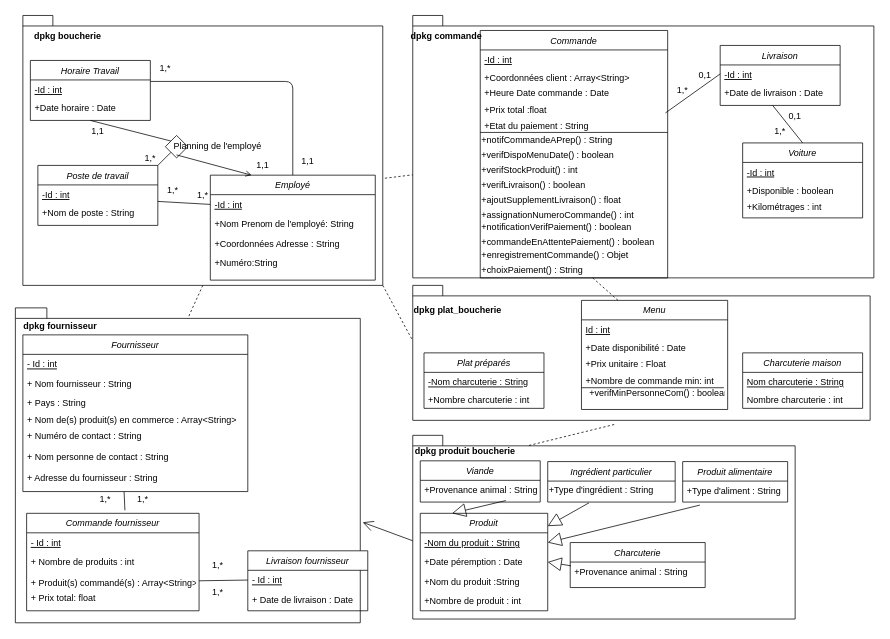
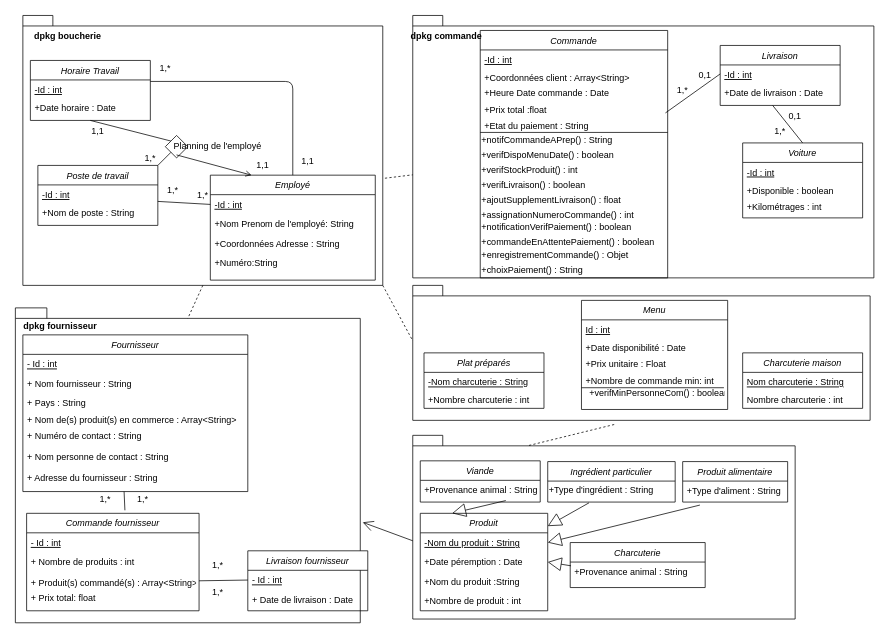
edge "+choixPaiement() : String" -- "Menu": removed
node "dpkg plat_boucherie": removed
node "dpkg produit boucherie": removed
